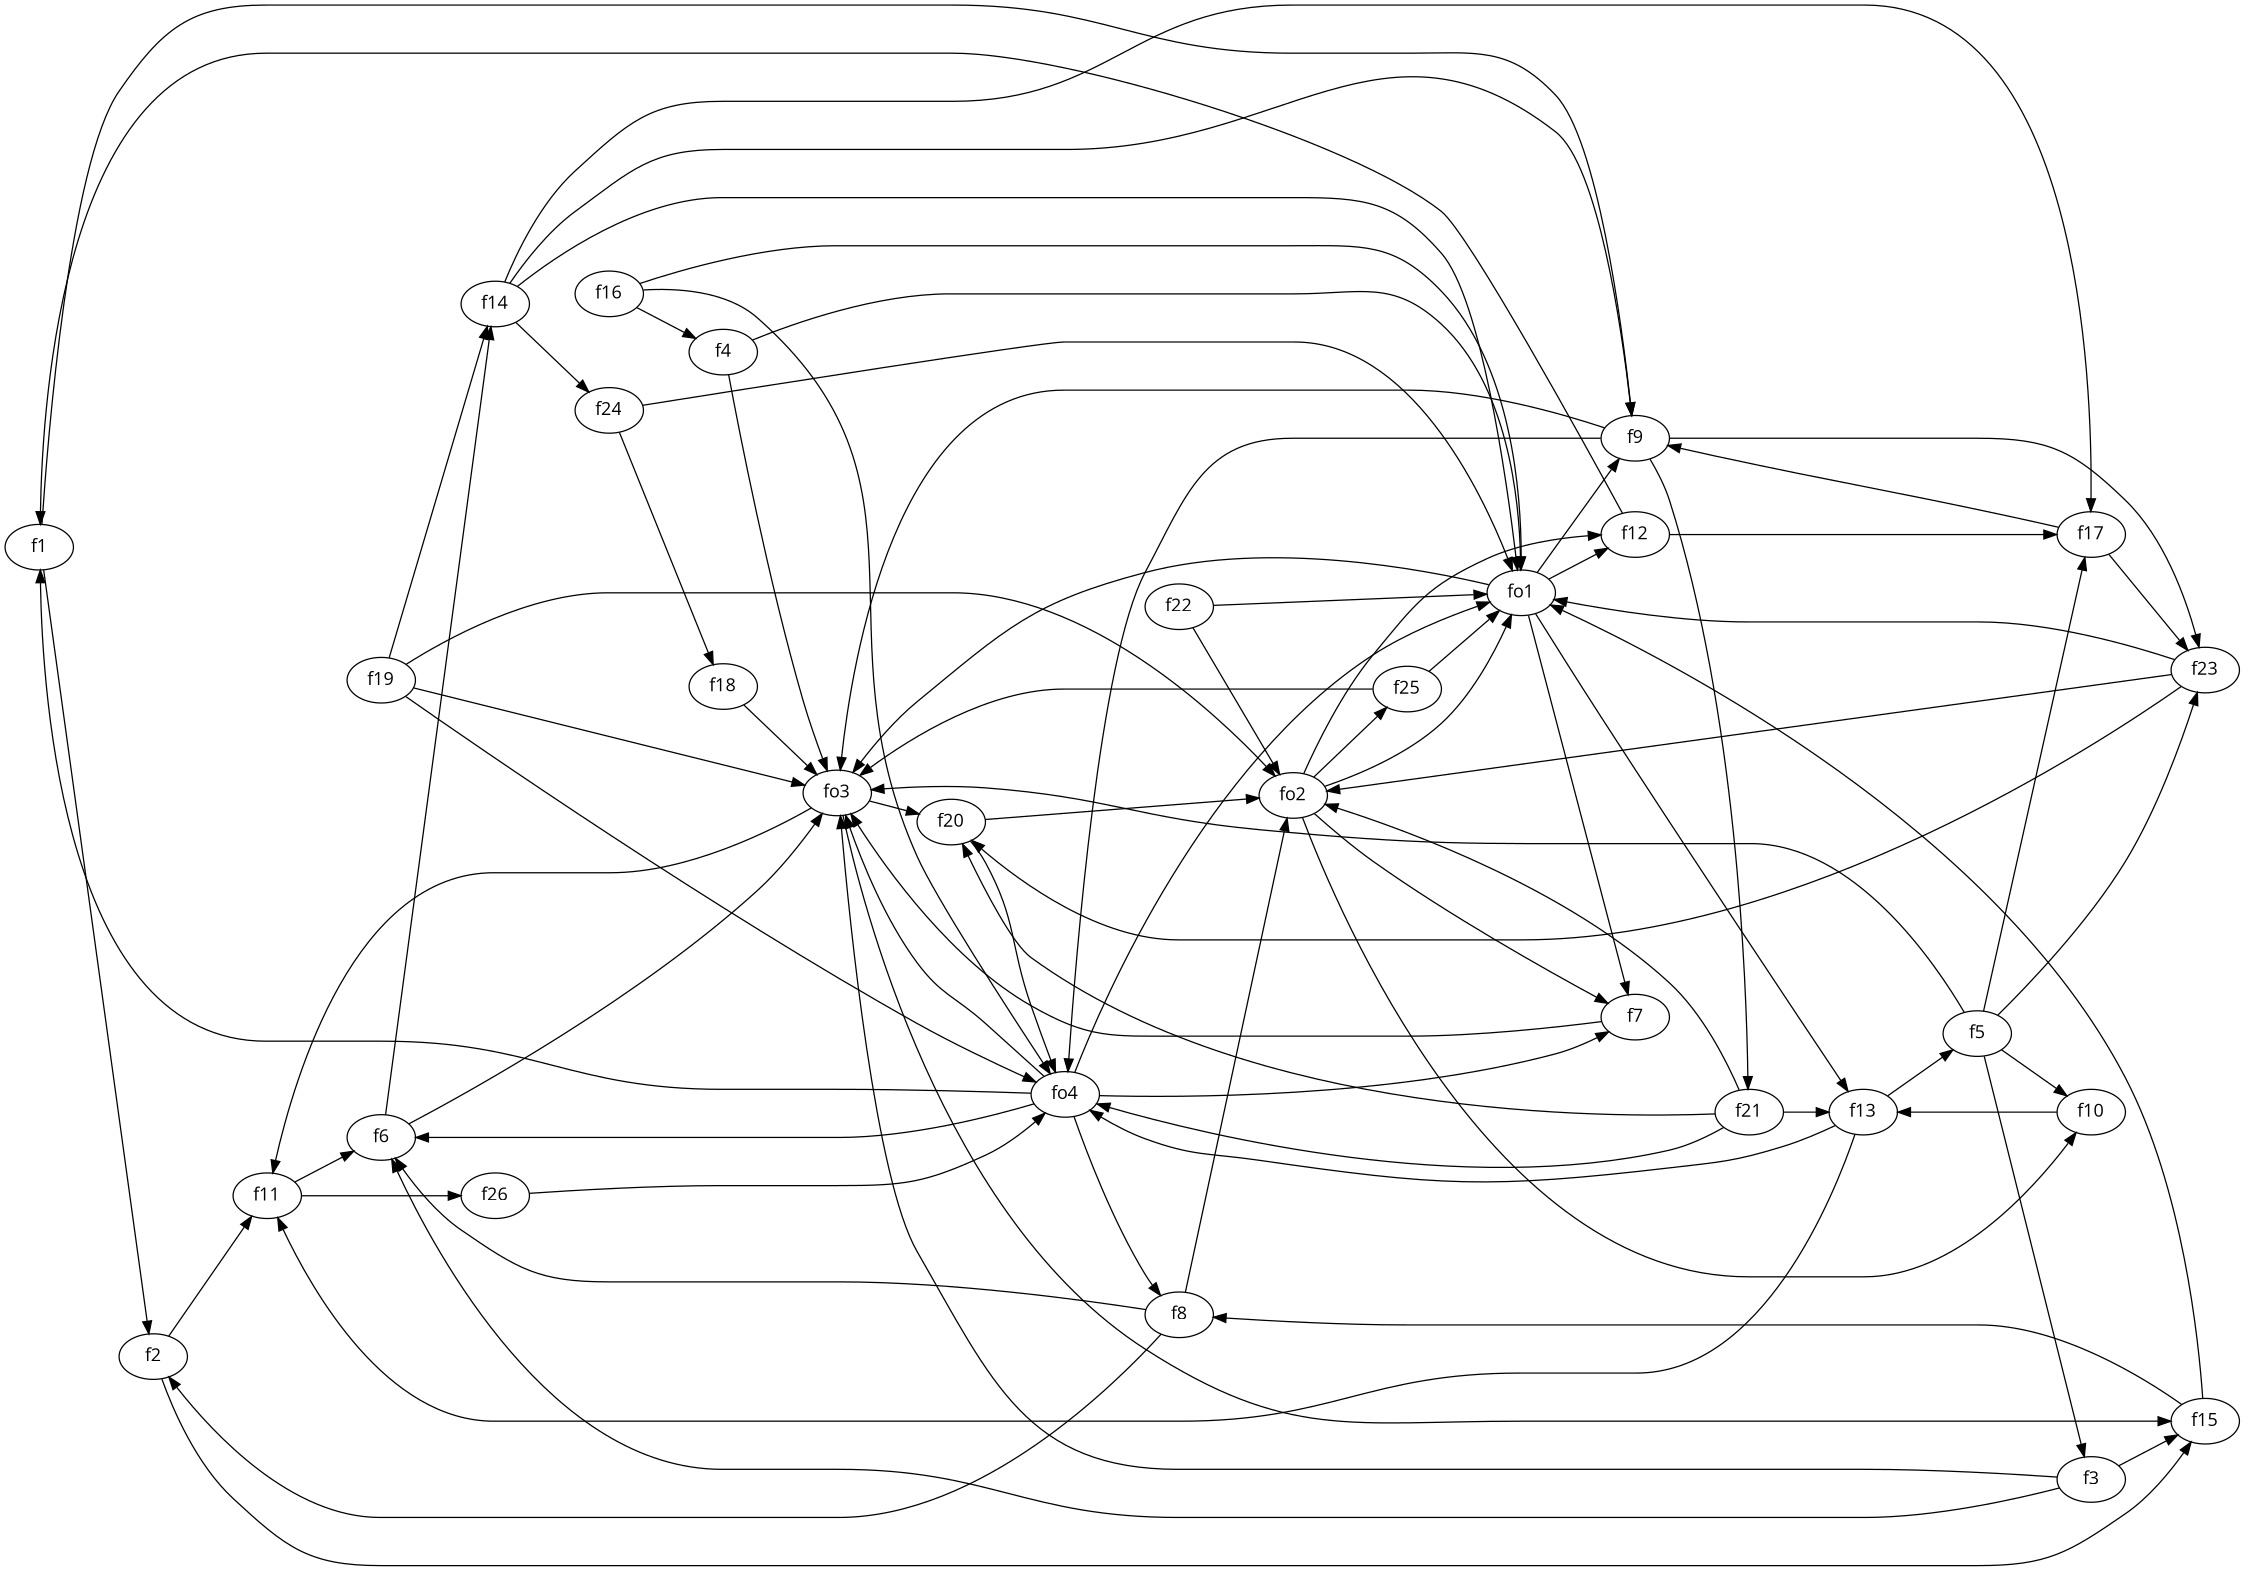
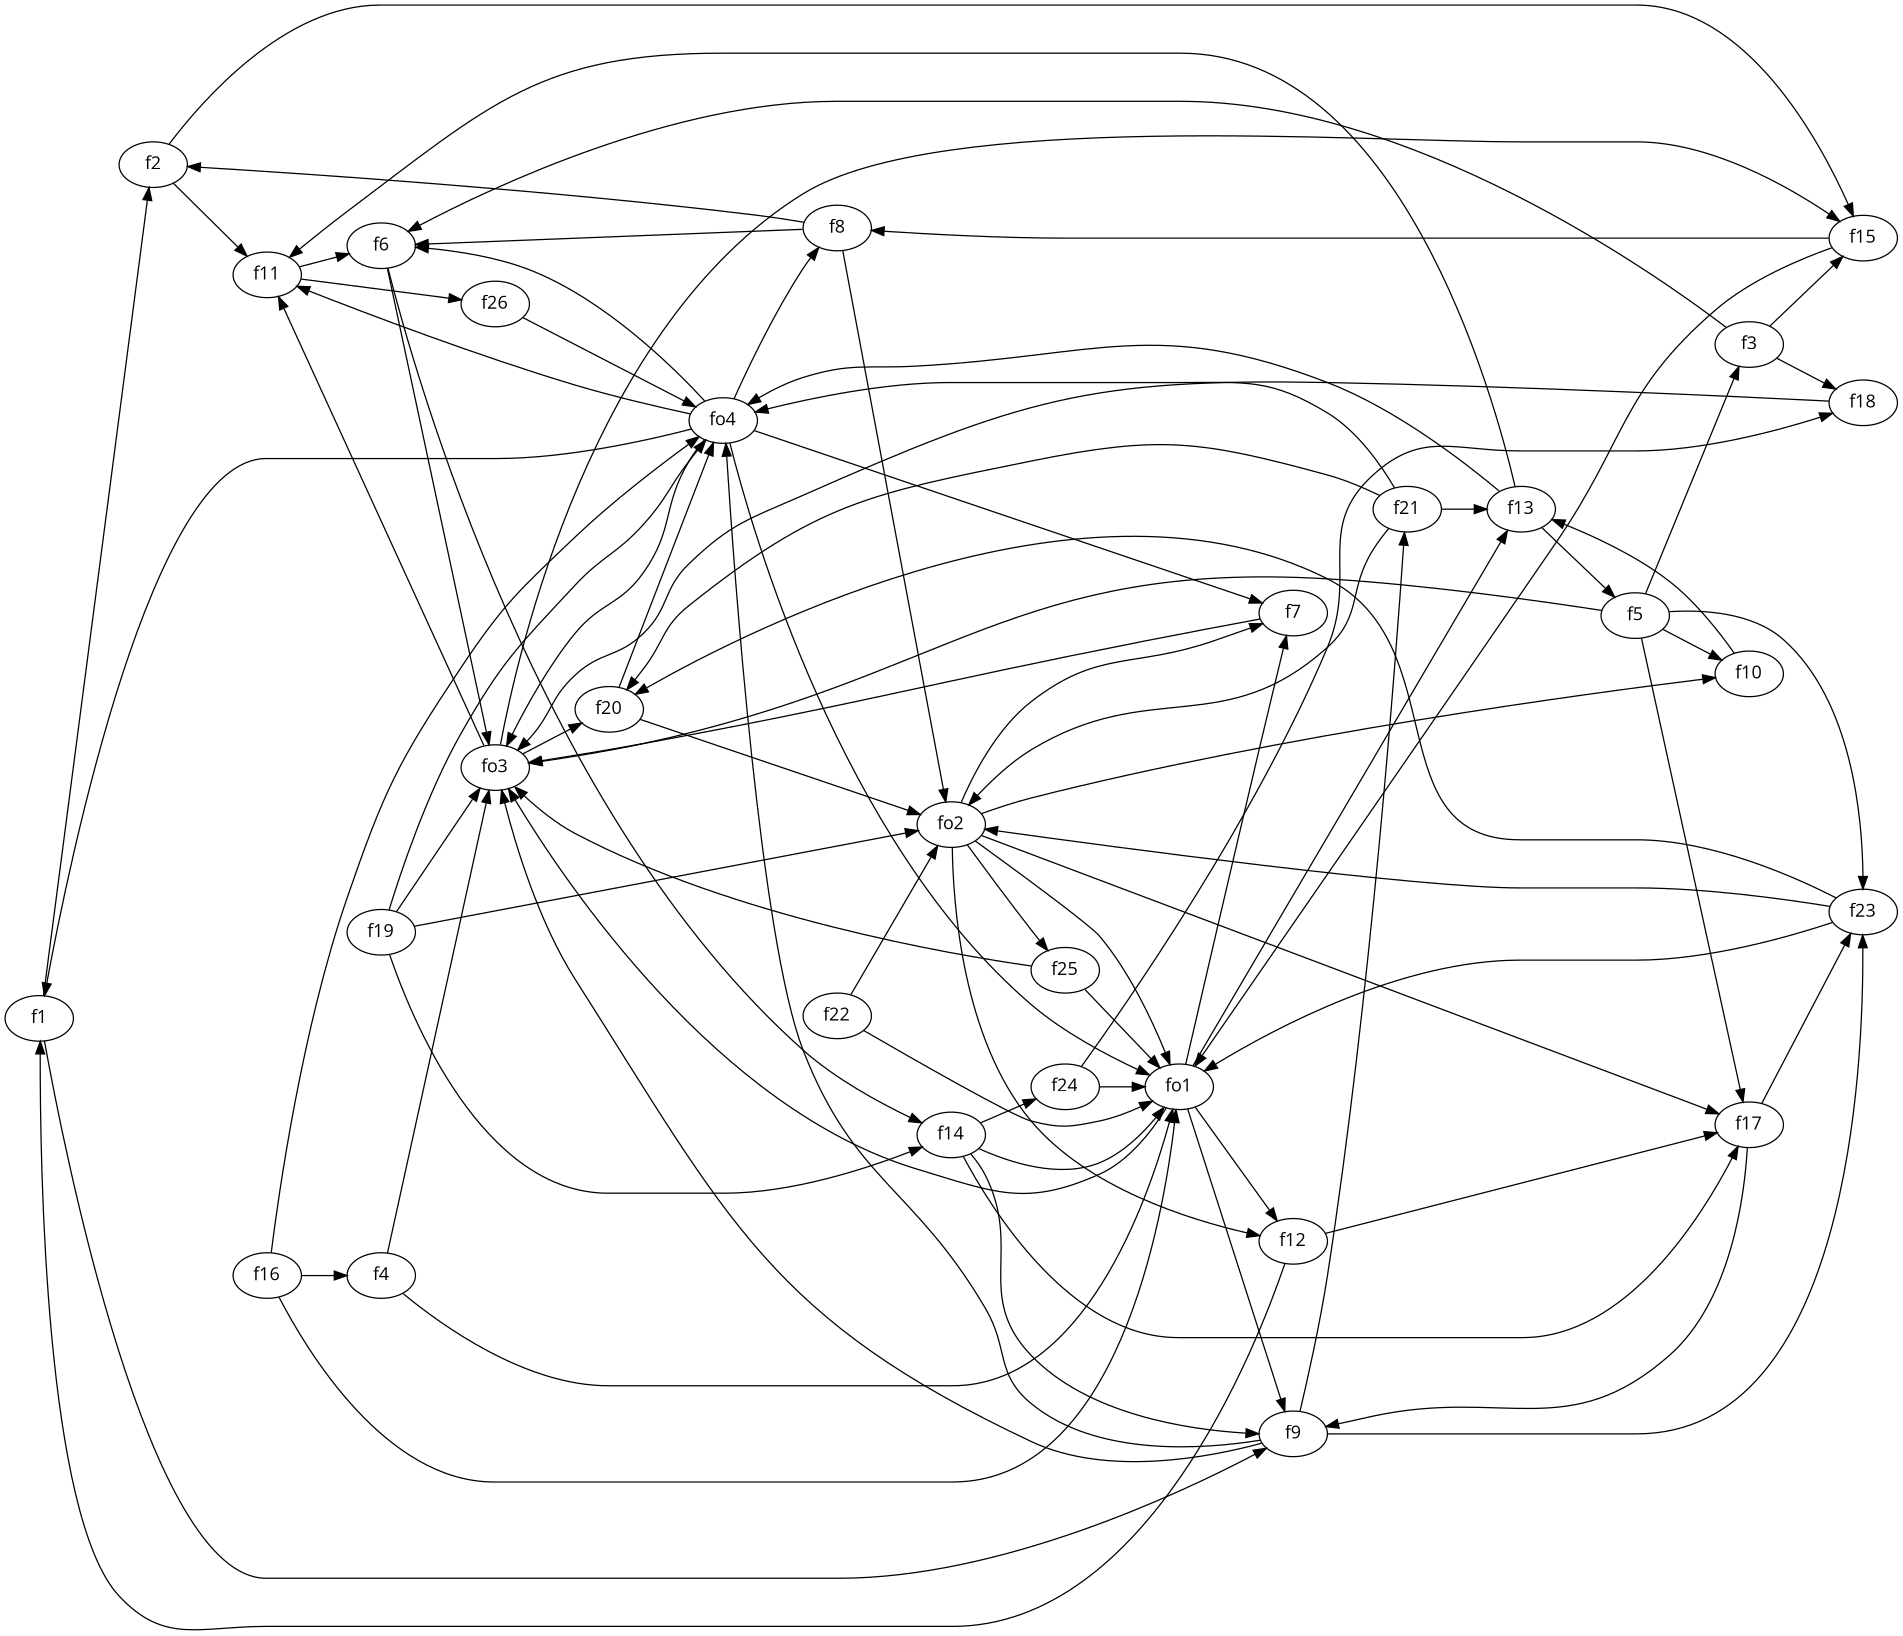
edge "fo4" -> "f11": added
edge "fo2" -> "f17": added
edge "f3" -> "fo3": now "f3" -> "f18"
